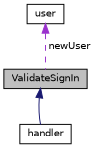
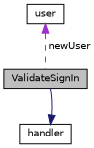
edge "handler" -> "ValidateSignIn": reversed
